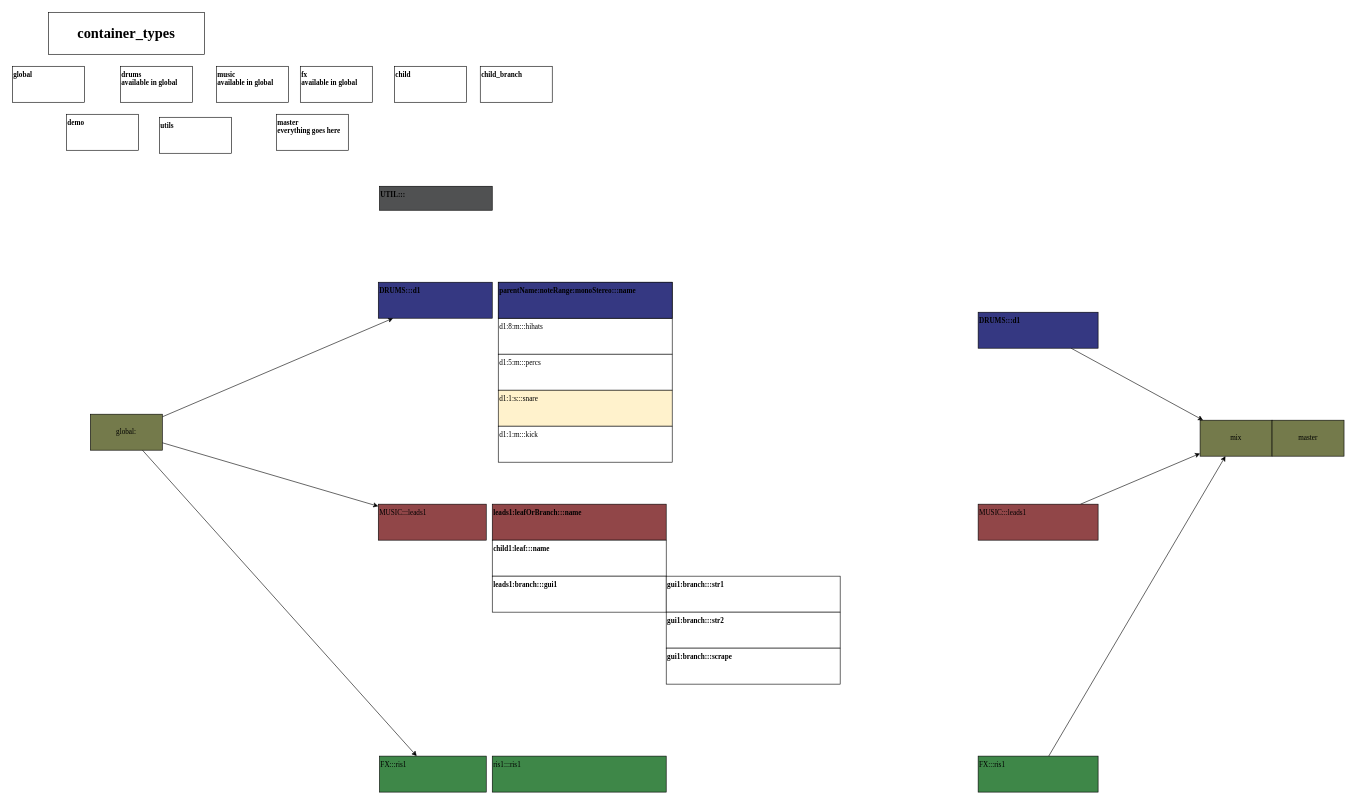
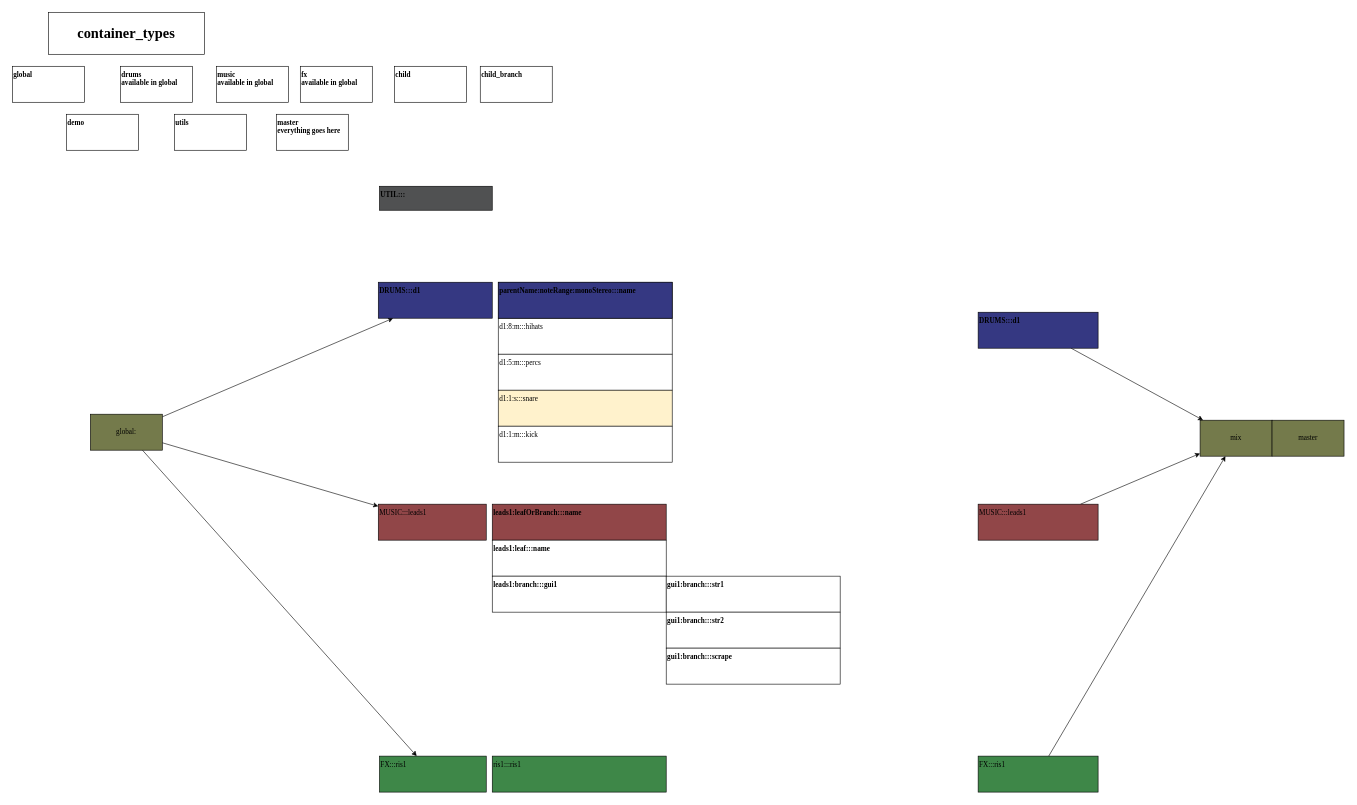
node "utils": moved (195, 135) -> (210, 132)
node "child1:leaf:::name": label "child1:leaf:::name" -> "leads1:leaf:::name"
